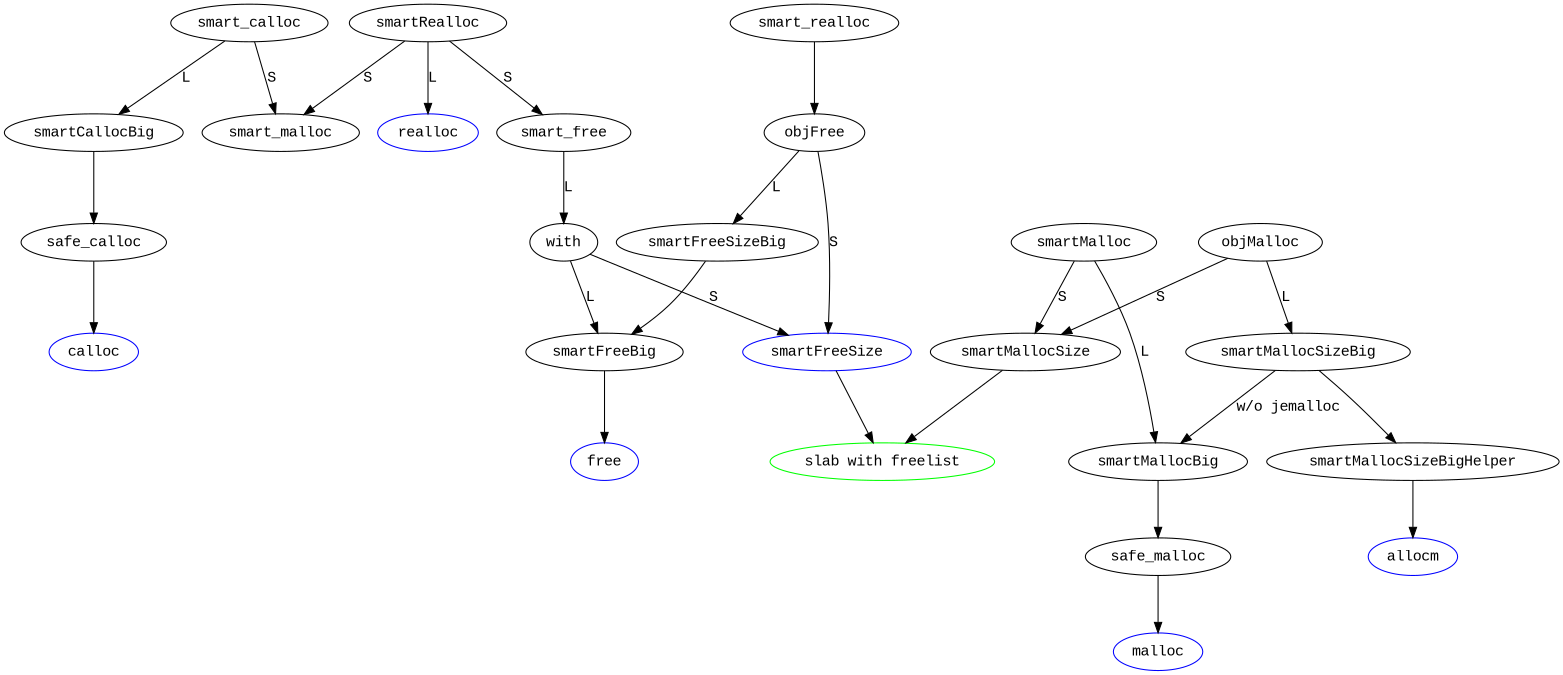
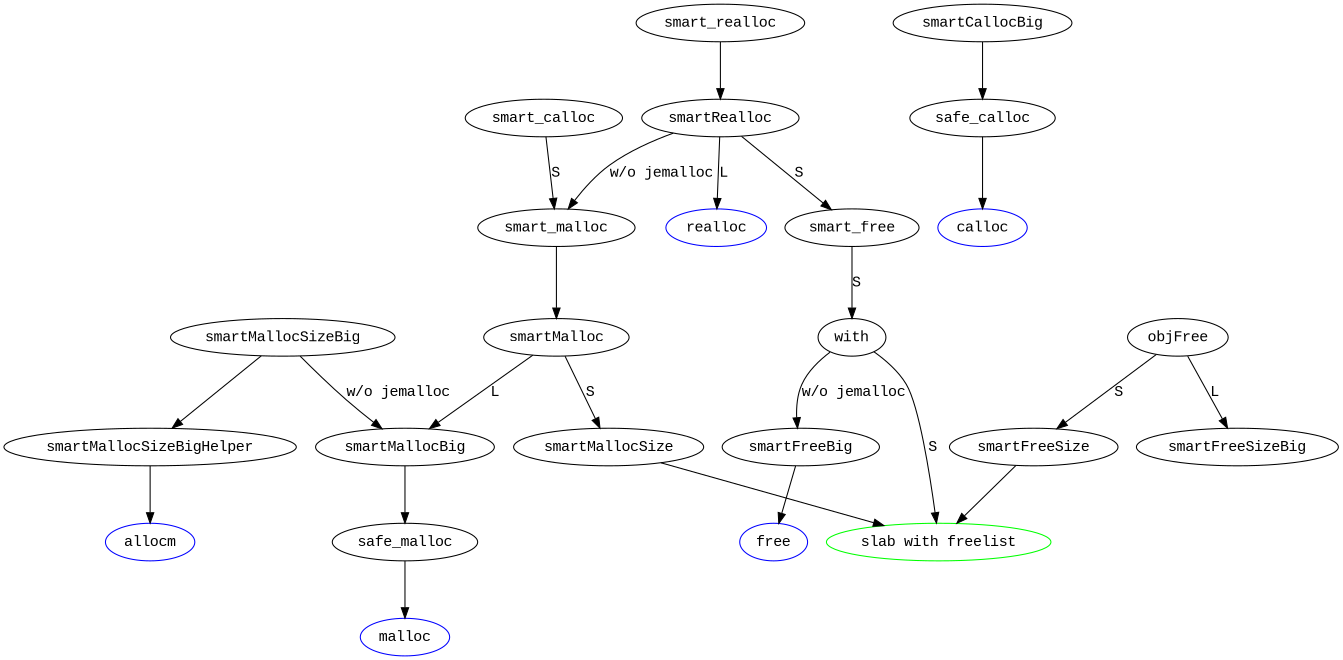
edge "smart_realloc" -> "objFree": now "smart_realloc" -> "smartRealloc"
edge "smart_calloc" -> "smartCallocBig": removed, label "L"
edge "smartRealloc" -> "smart_malloc": label "S" -> "w/o jemalloc"
edge "smart_free" -> "with": label "L" -> "S"
node "objMalloc": removed
edge "smart_malloc" -> "smartMalloc": added
edge "with" -> "smartFreeSize": now "with" -> "slab with freelist"
edge "with" -> "smartFreeBig": label "L" -> "w/o jemalloc"
edge "smartFreeSizeBig" -> "smartFreeBig": removed
node "smartFreeSize": color blue -> black
